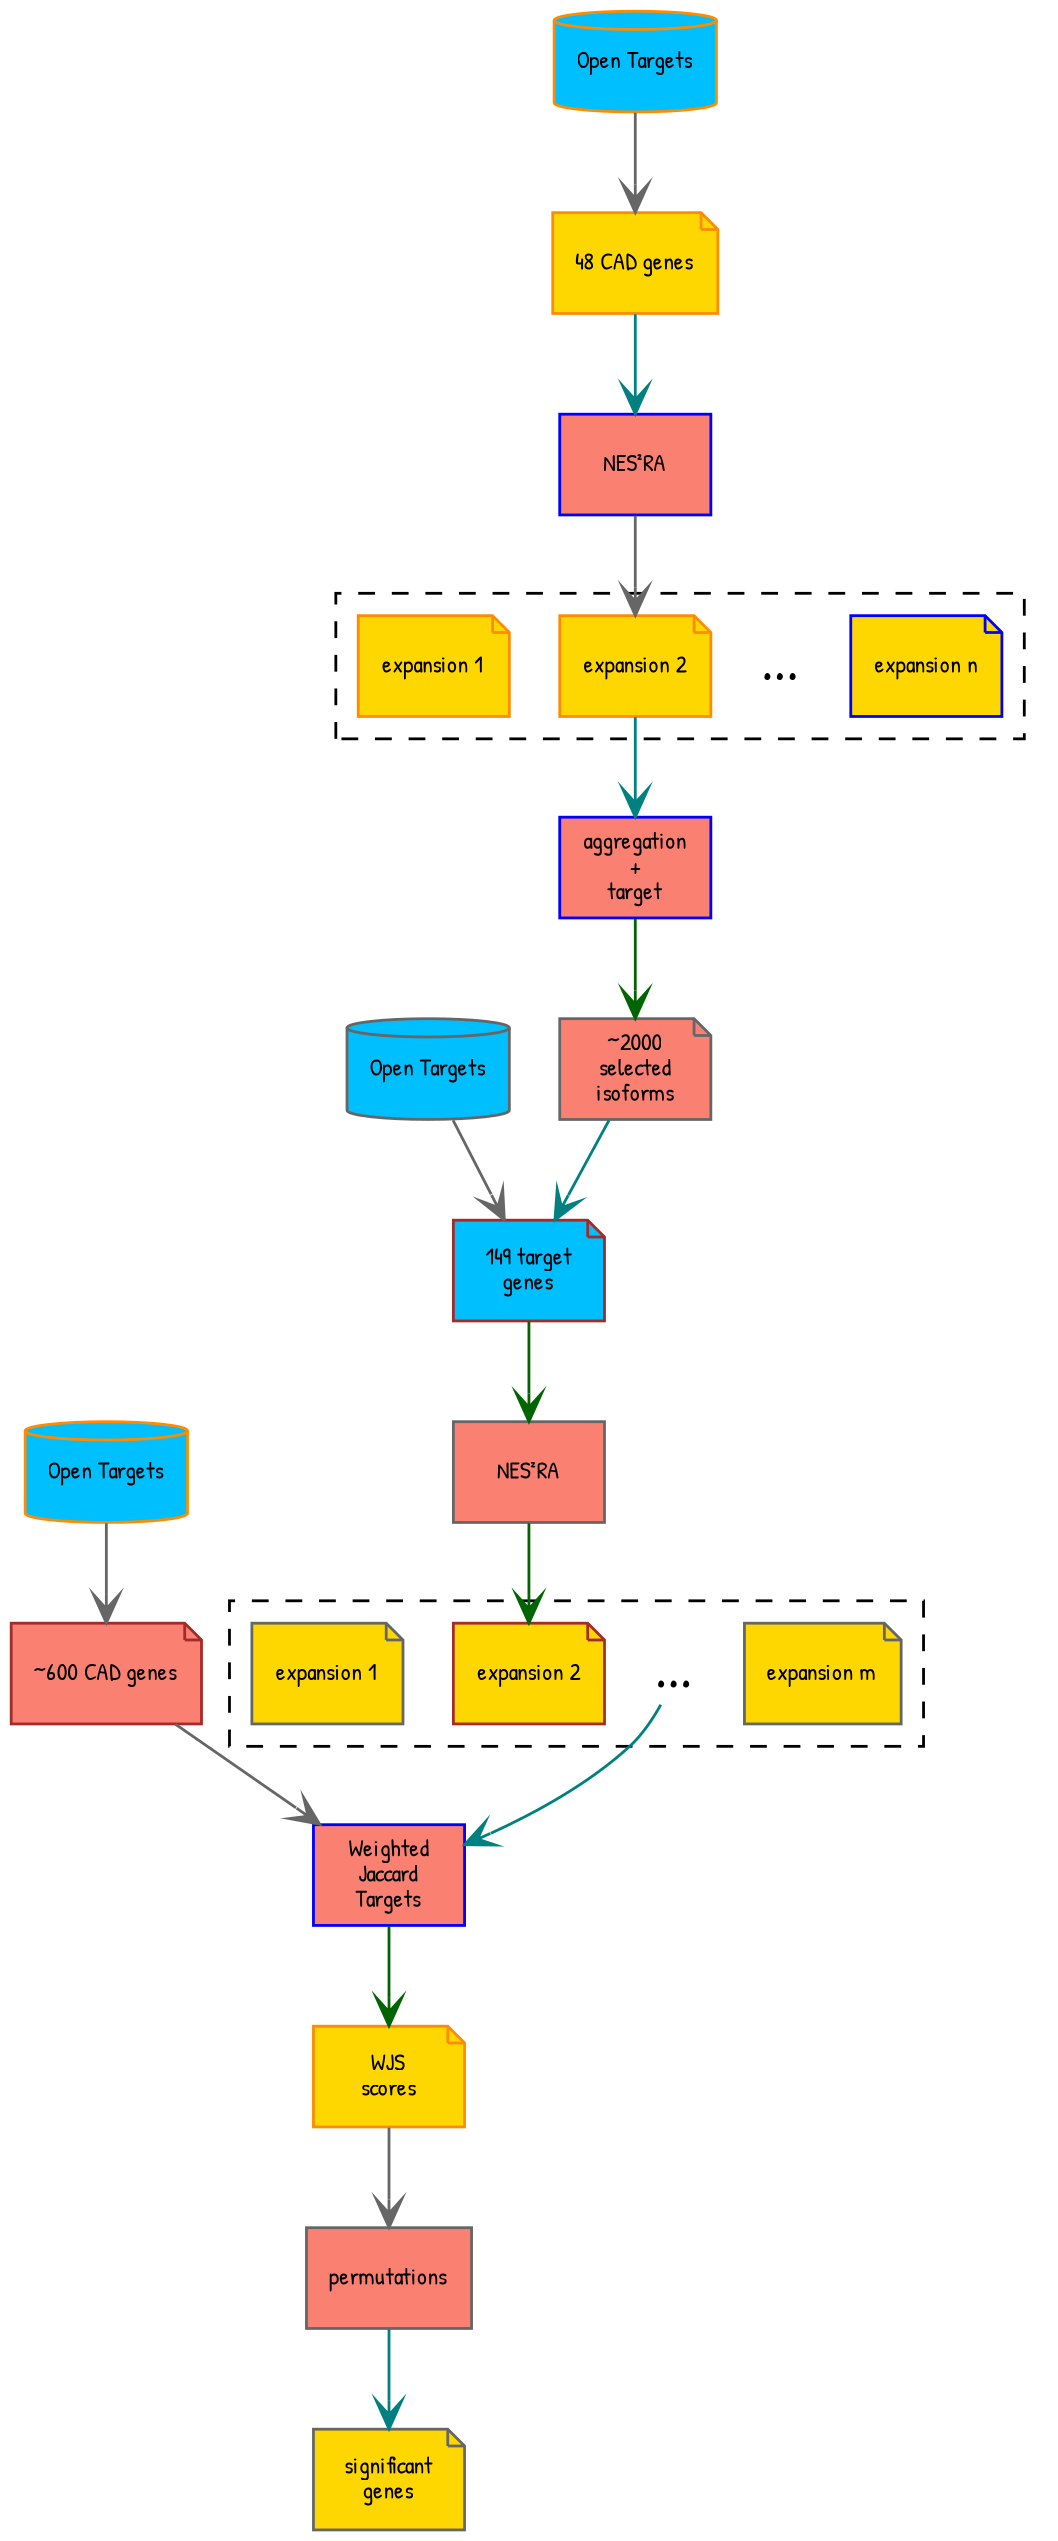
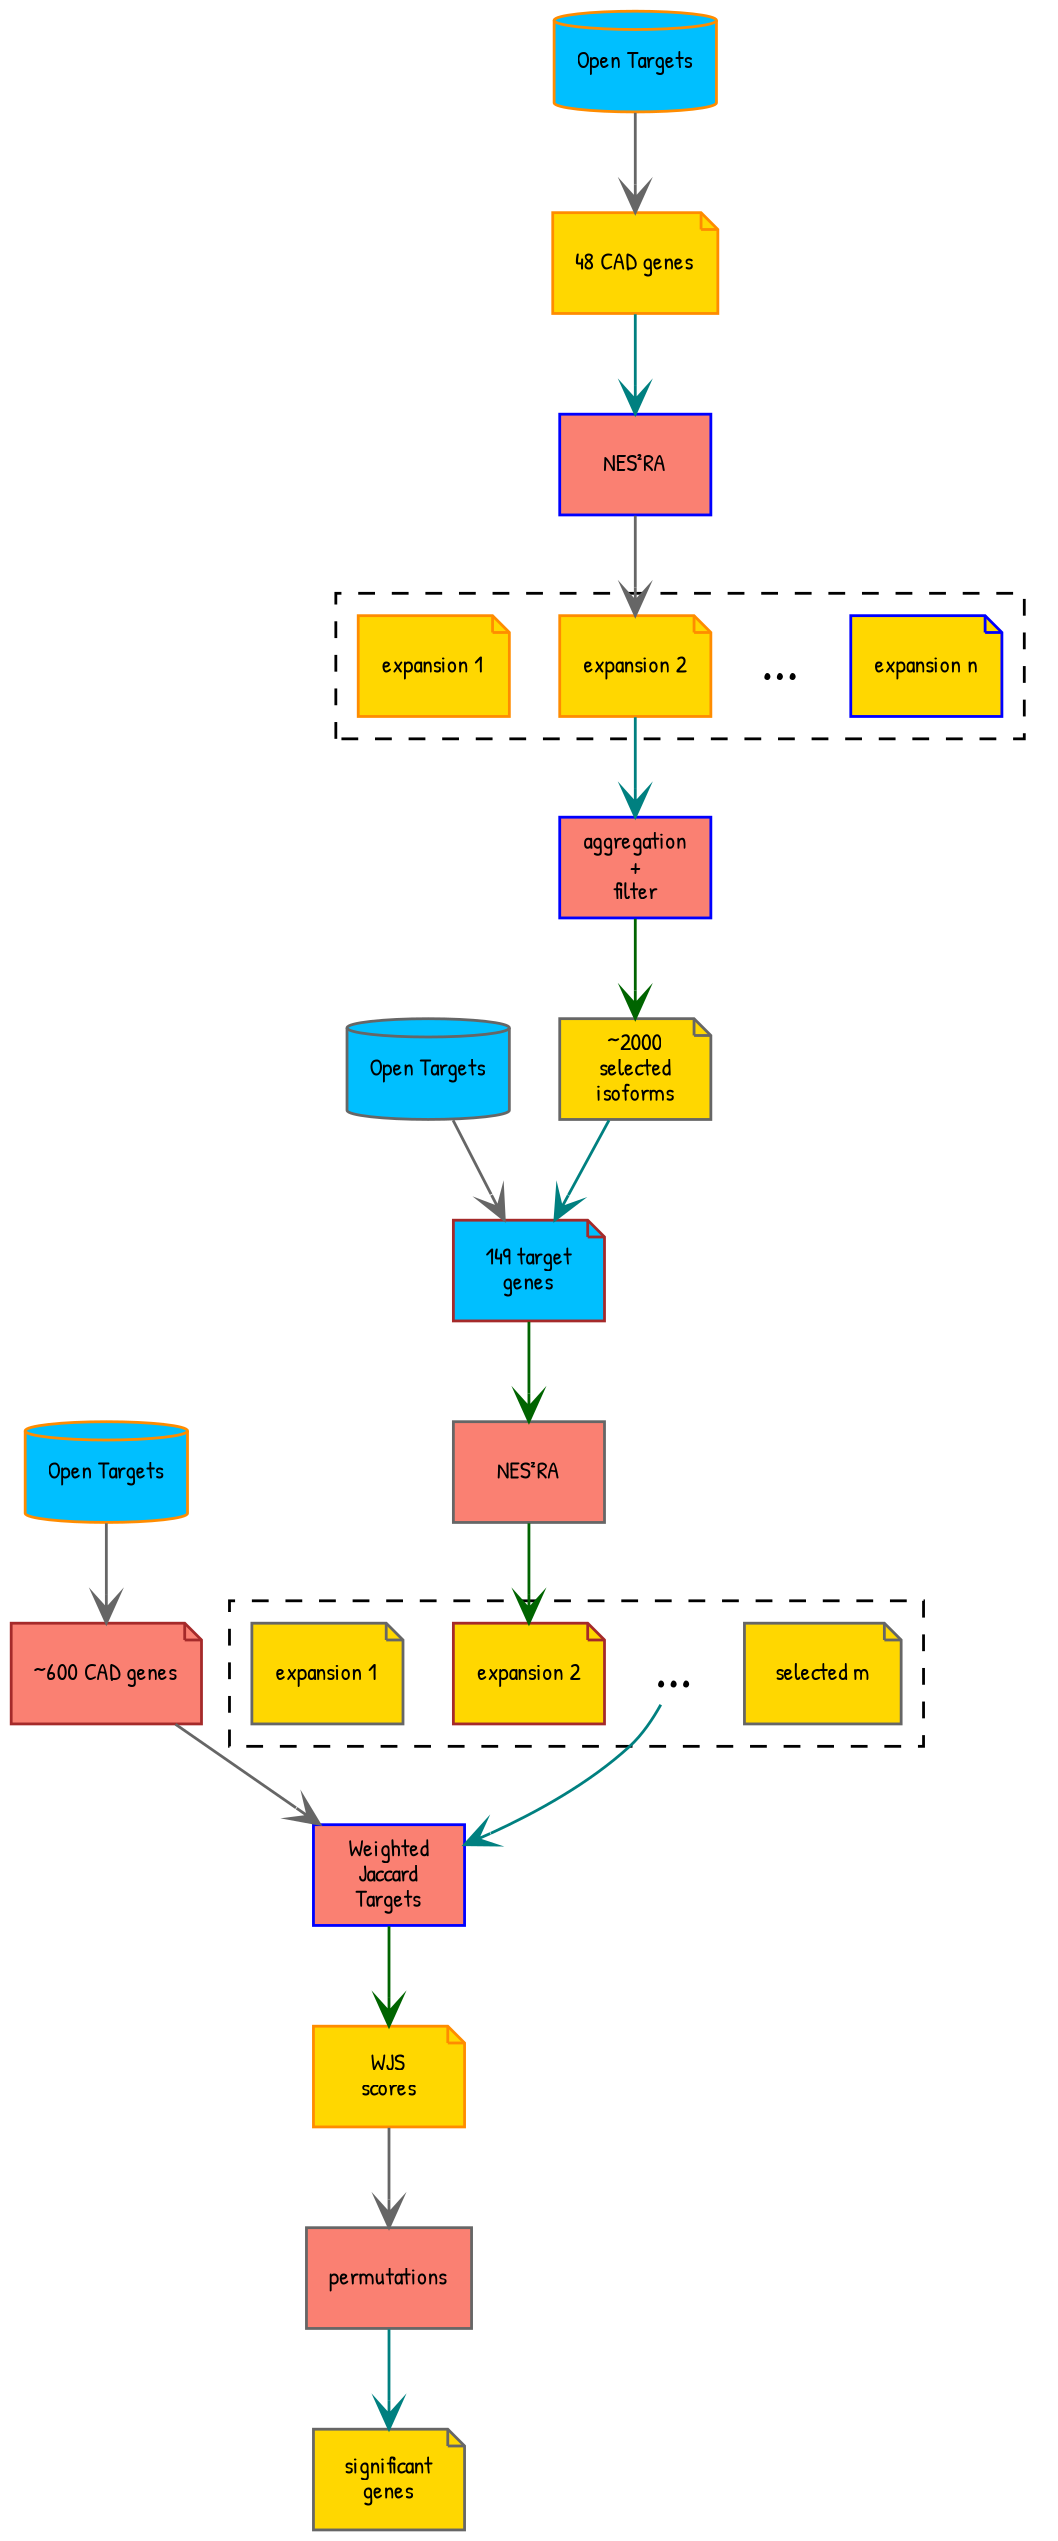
node "aggregation + target": label "aggregation + target" -> "aggregation + filter"
node "~2000 selected isoforms": fillcolor Salmon -> Gold
node "expansion m": label "expansion m" -> "selected m"
